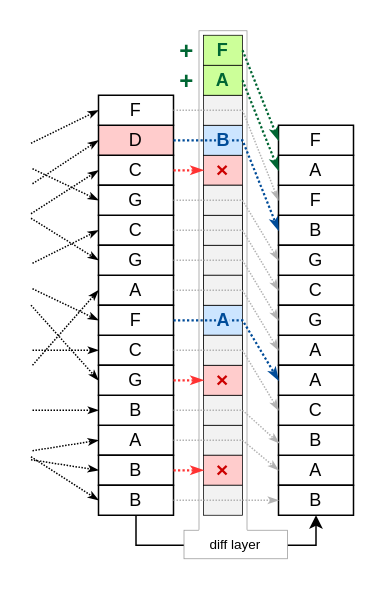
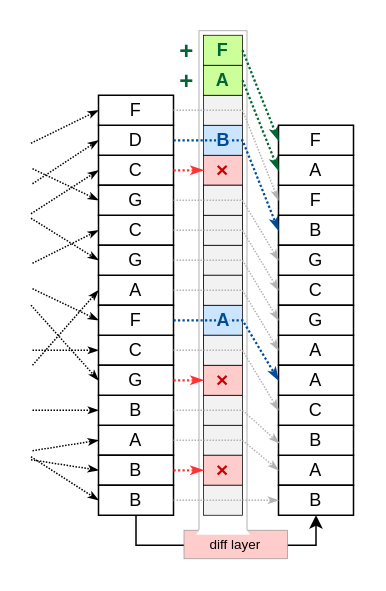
node "D": fillcolor #ffcccc -> #ffffff
node "diff layer": fillcolor #ffffff -> #ffcccc
